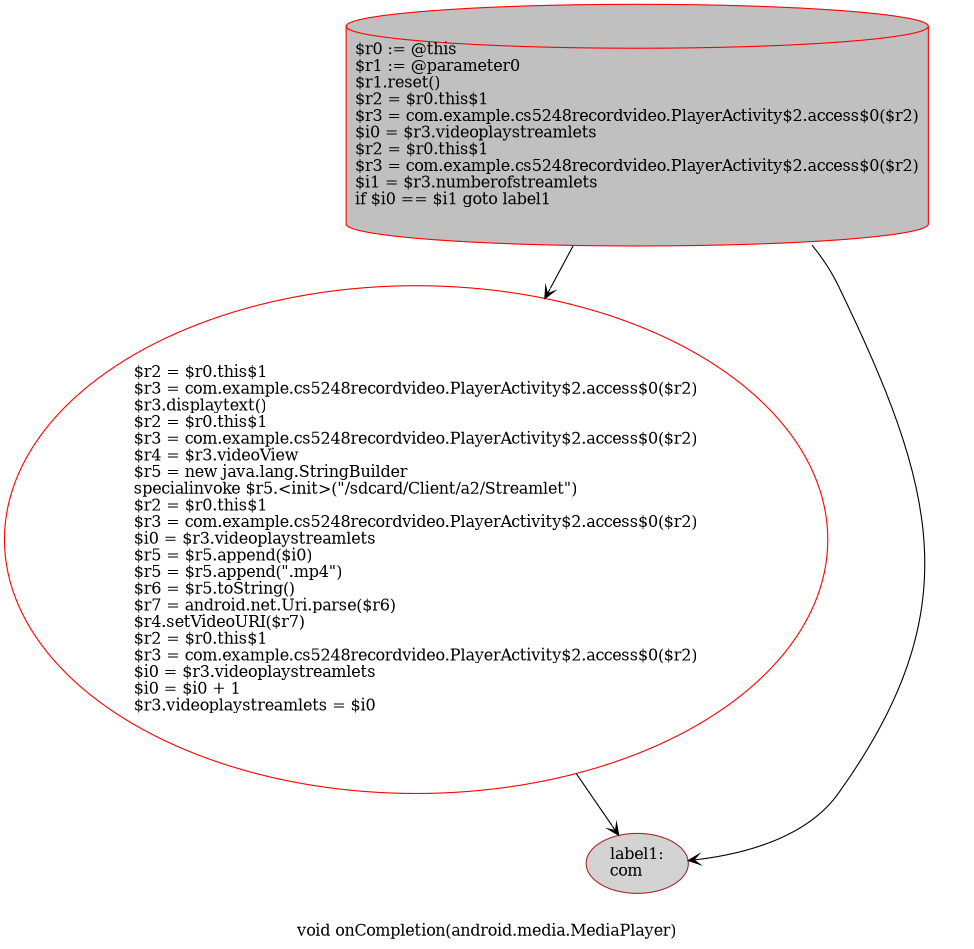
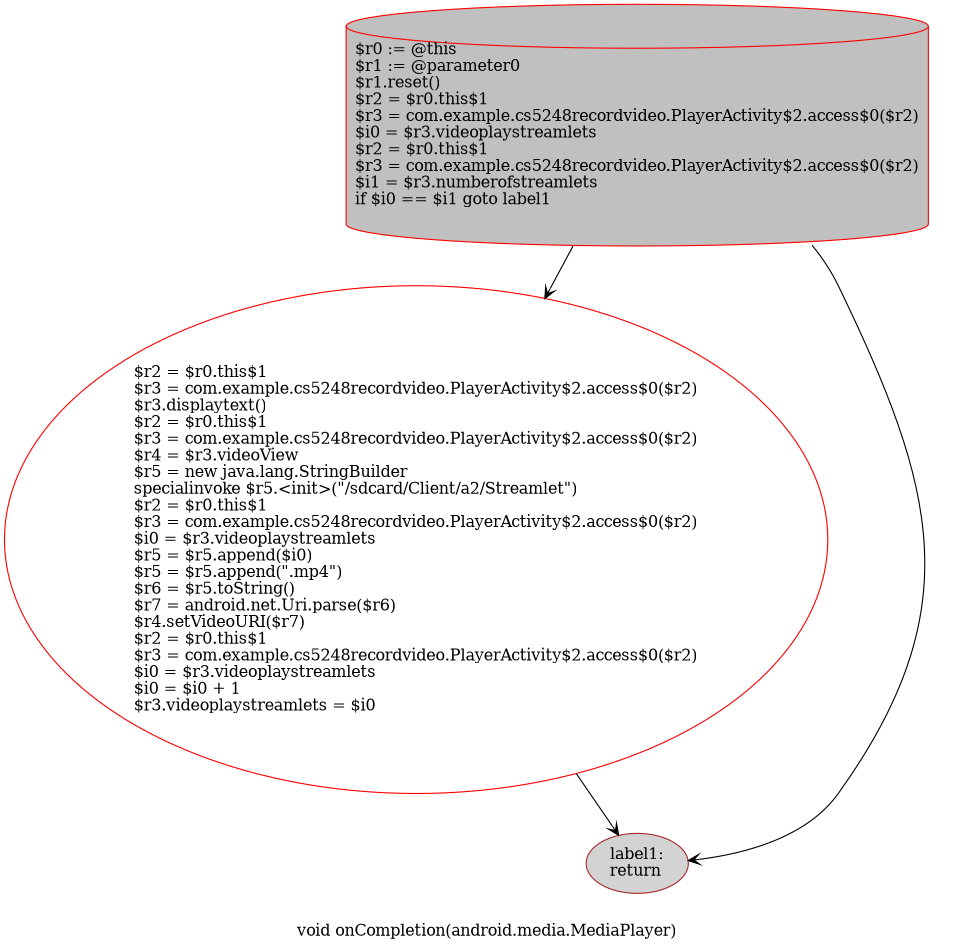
node "label1: com": label "label1: com" -> "label1: return"
